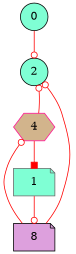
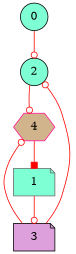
edge "4" -> "2": reversed
node "8": label "8" -> "3"
